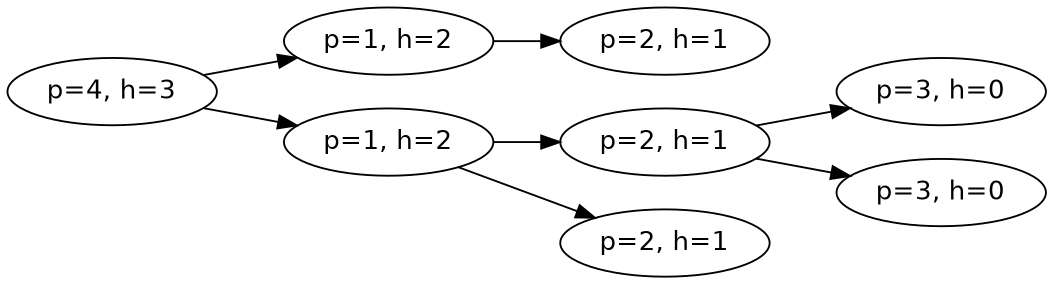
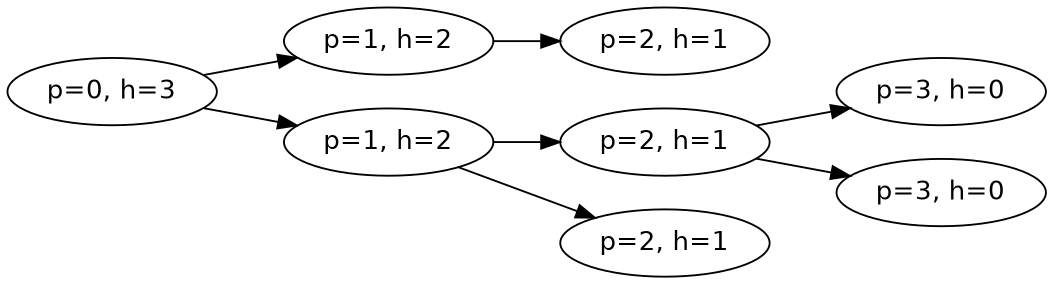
node "p=4, h=3": label "p=4, h=3" -> "p=0, h=3"
